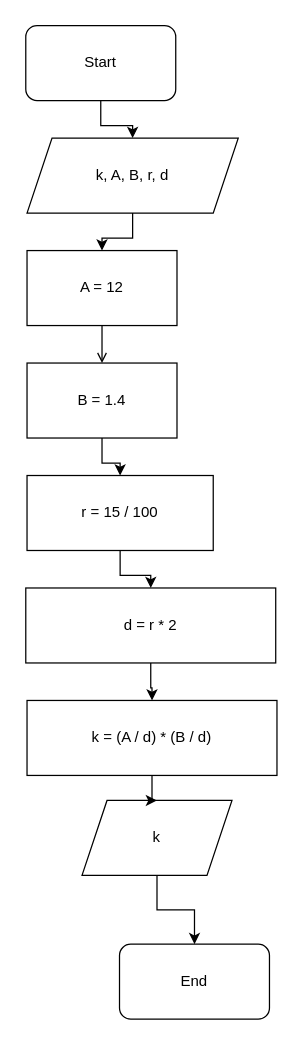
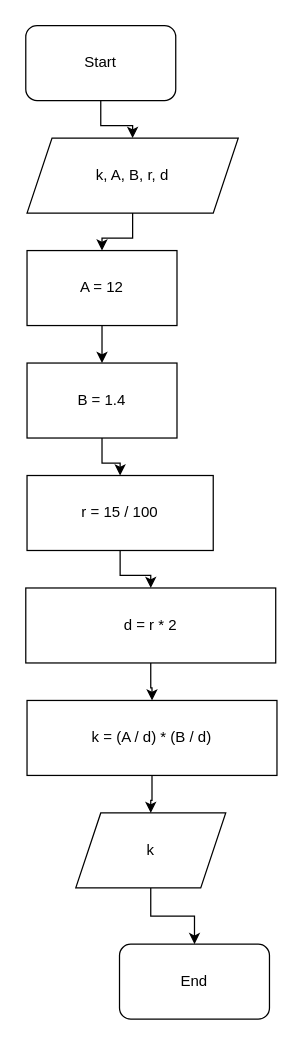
edge "A = 12" -> "B = 1.4": arrowhead open -> classic
node "k": moved (157, 838) -> (151, 851)
